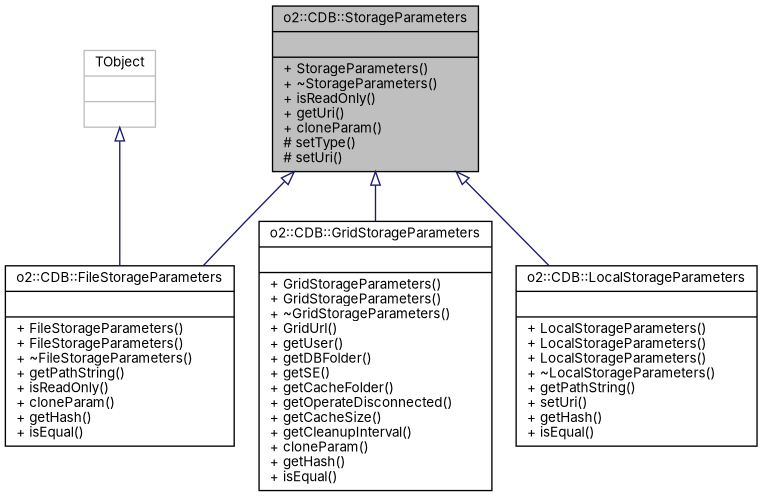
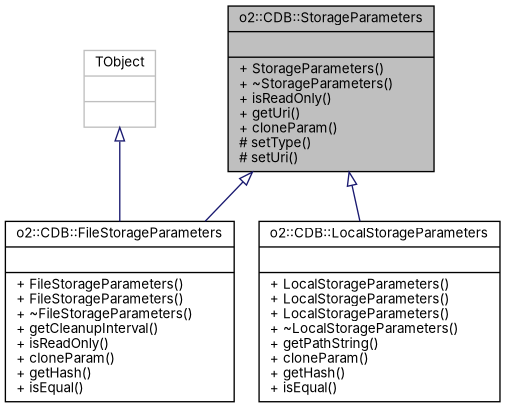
node "o2::CDB::GridStorageParameters": removed
node "o2::CDB::FileStorageParameters": text "+ getPathString()" -> "+ getCleanupInterval()"
node "o2::CDB::LocalStorageParameters": text "+ setUri()" -> "+ cloneParam()"
